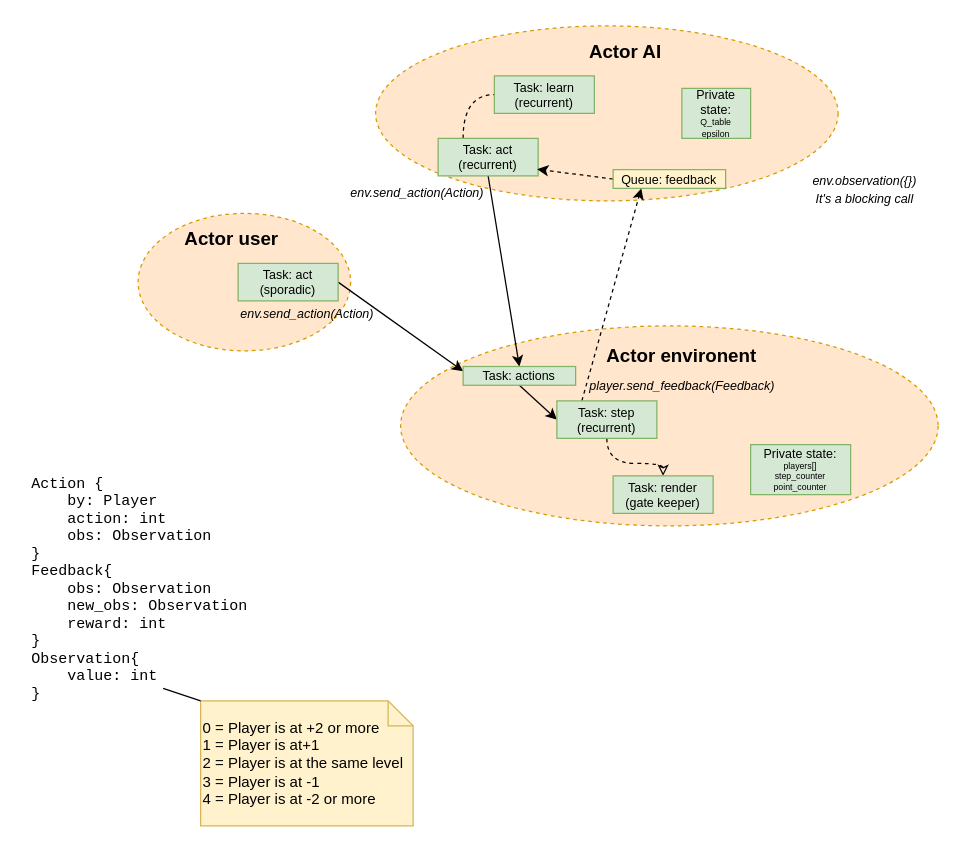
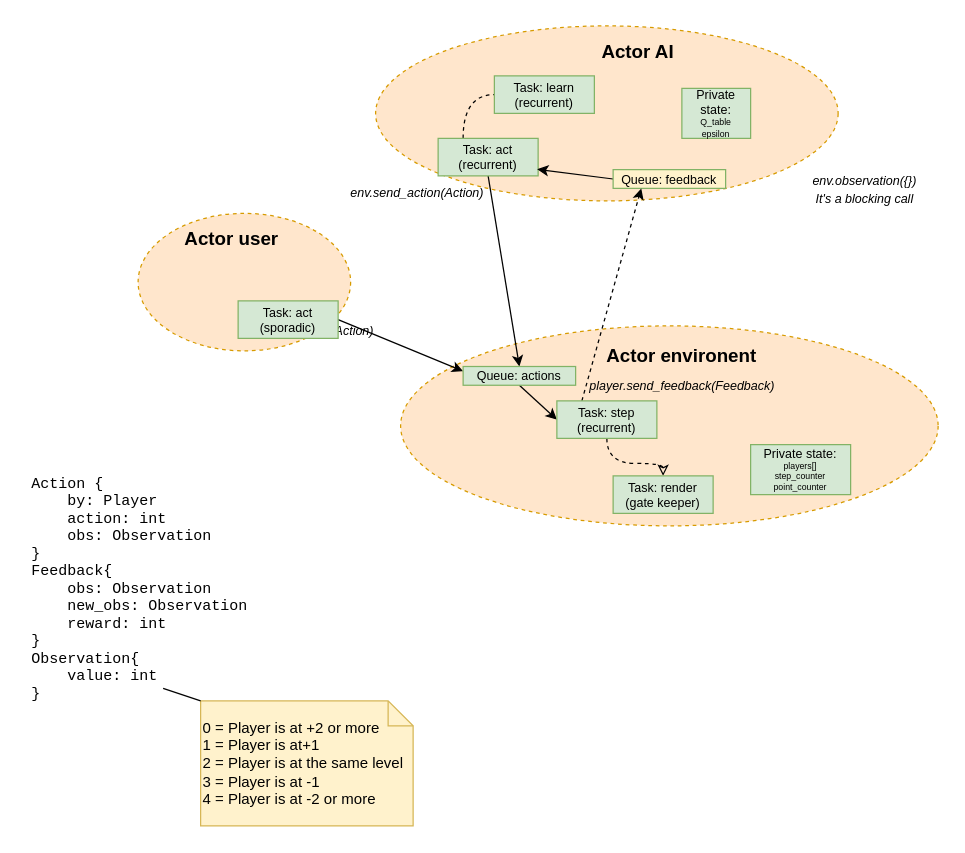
node "Actor AI": moved (626, 51) -> (638, 51)
edge "Queue: feedback" -> "Task: act (recurrent)": style dashed -> solid
node "Task: act (sporadic)": moved (288, 282) -> (288, 319)
node "Task: actions": label "Task: actions" -> "Queue: actions"
